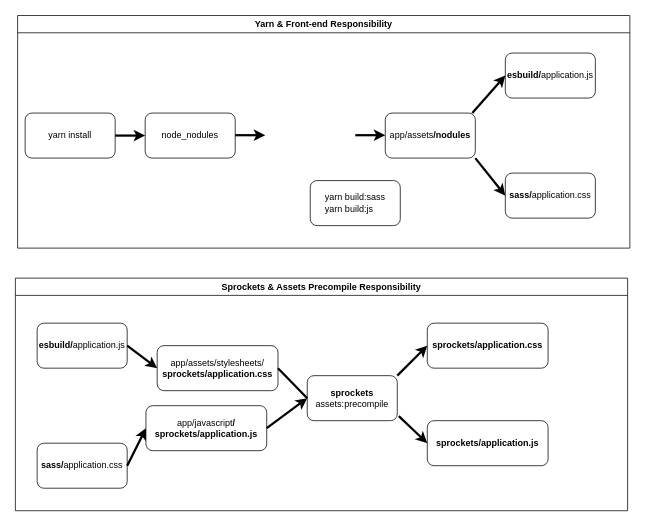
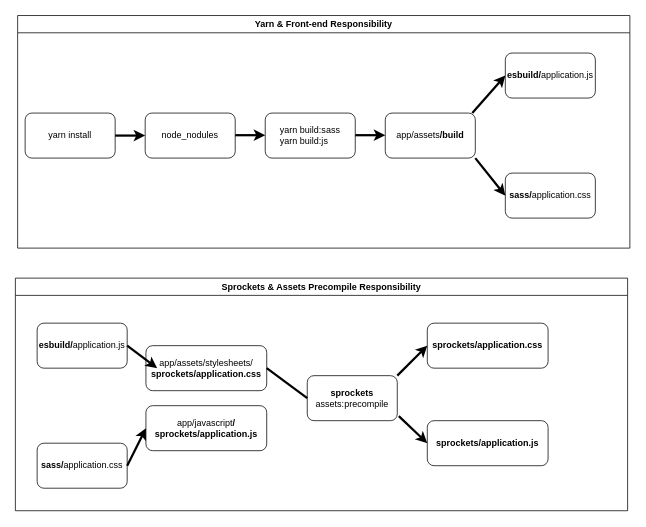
node "app/assets/nodules": label "app/assets/nodules" -> "app/assets/build"
node "yarn build:sass yarn build:js": moved (355, 203) -> (310, 135)
node "app/assets/stylesheets/ sprockets/application.css": moved (218, 368) -> (206, 368)
edge "app/javascript/ sprockets/application.js" -> "sprockets assets:precompile": removed
